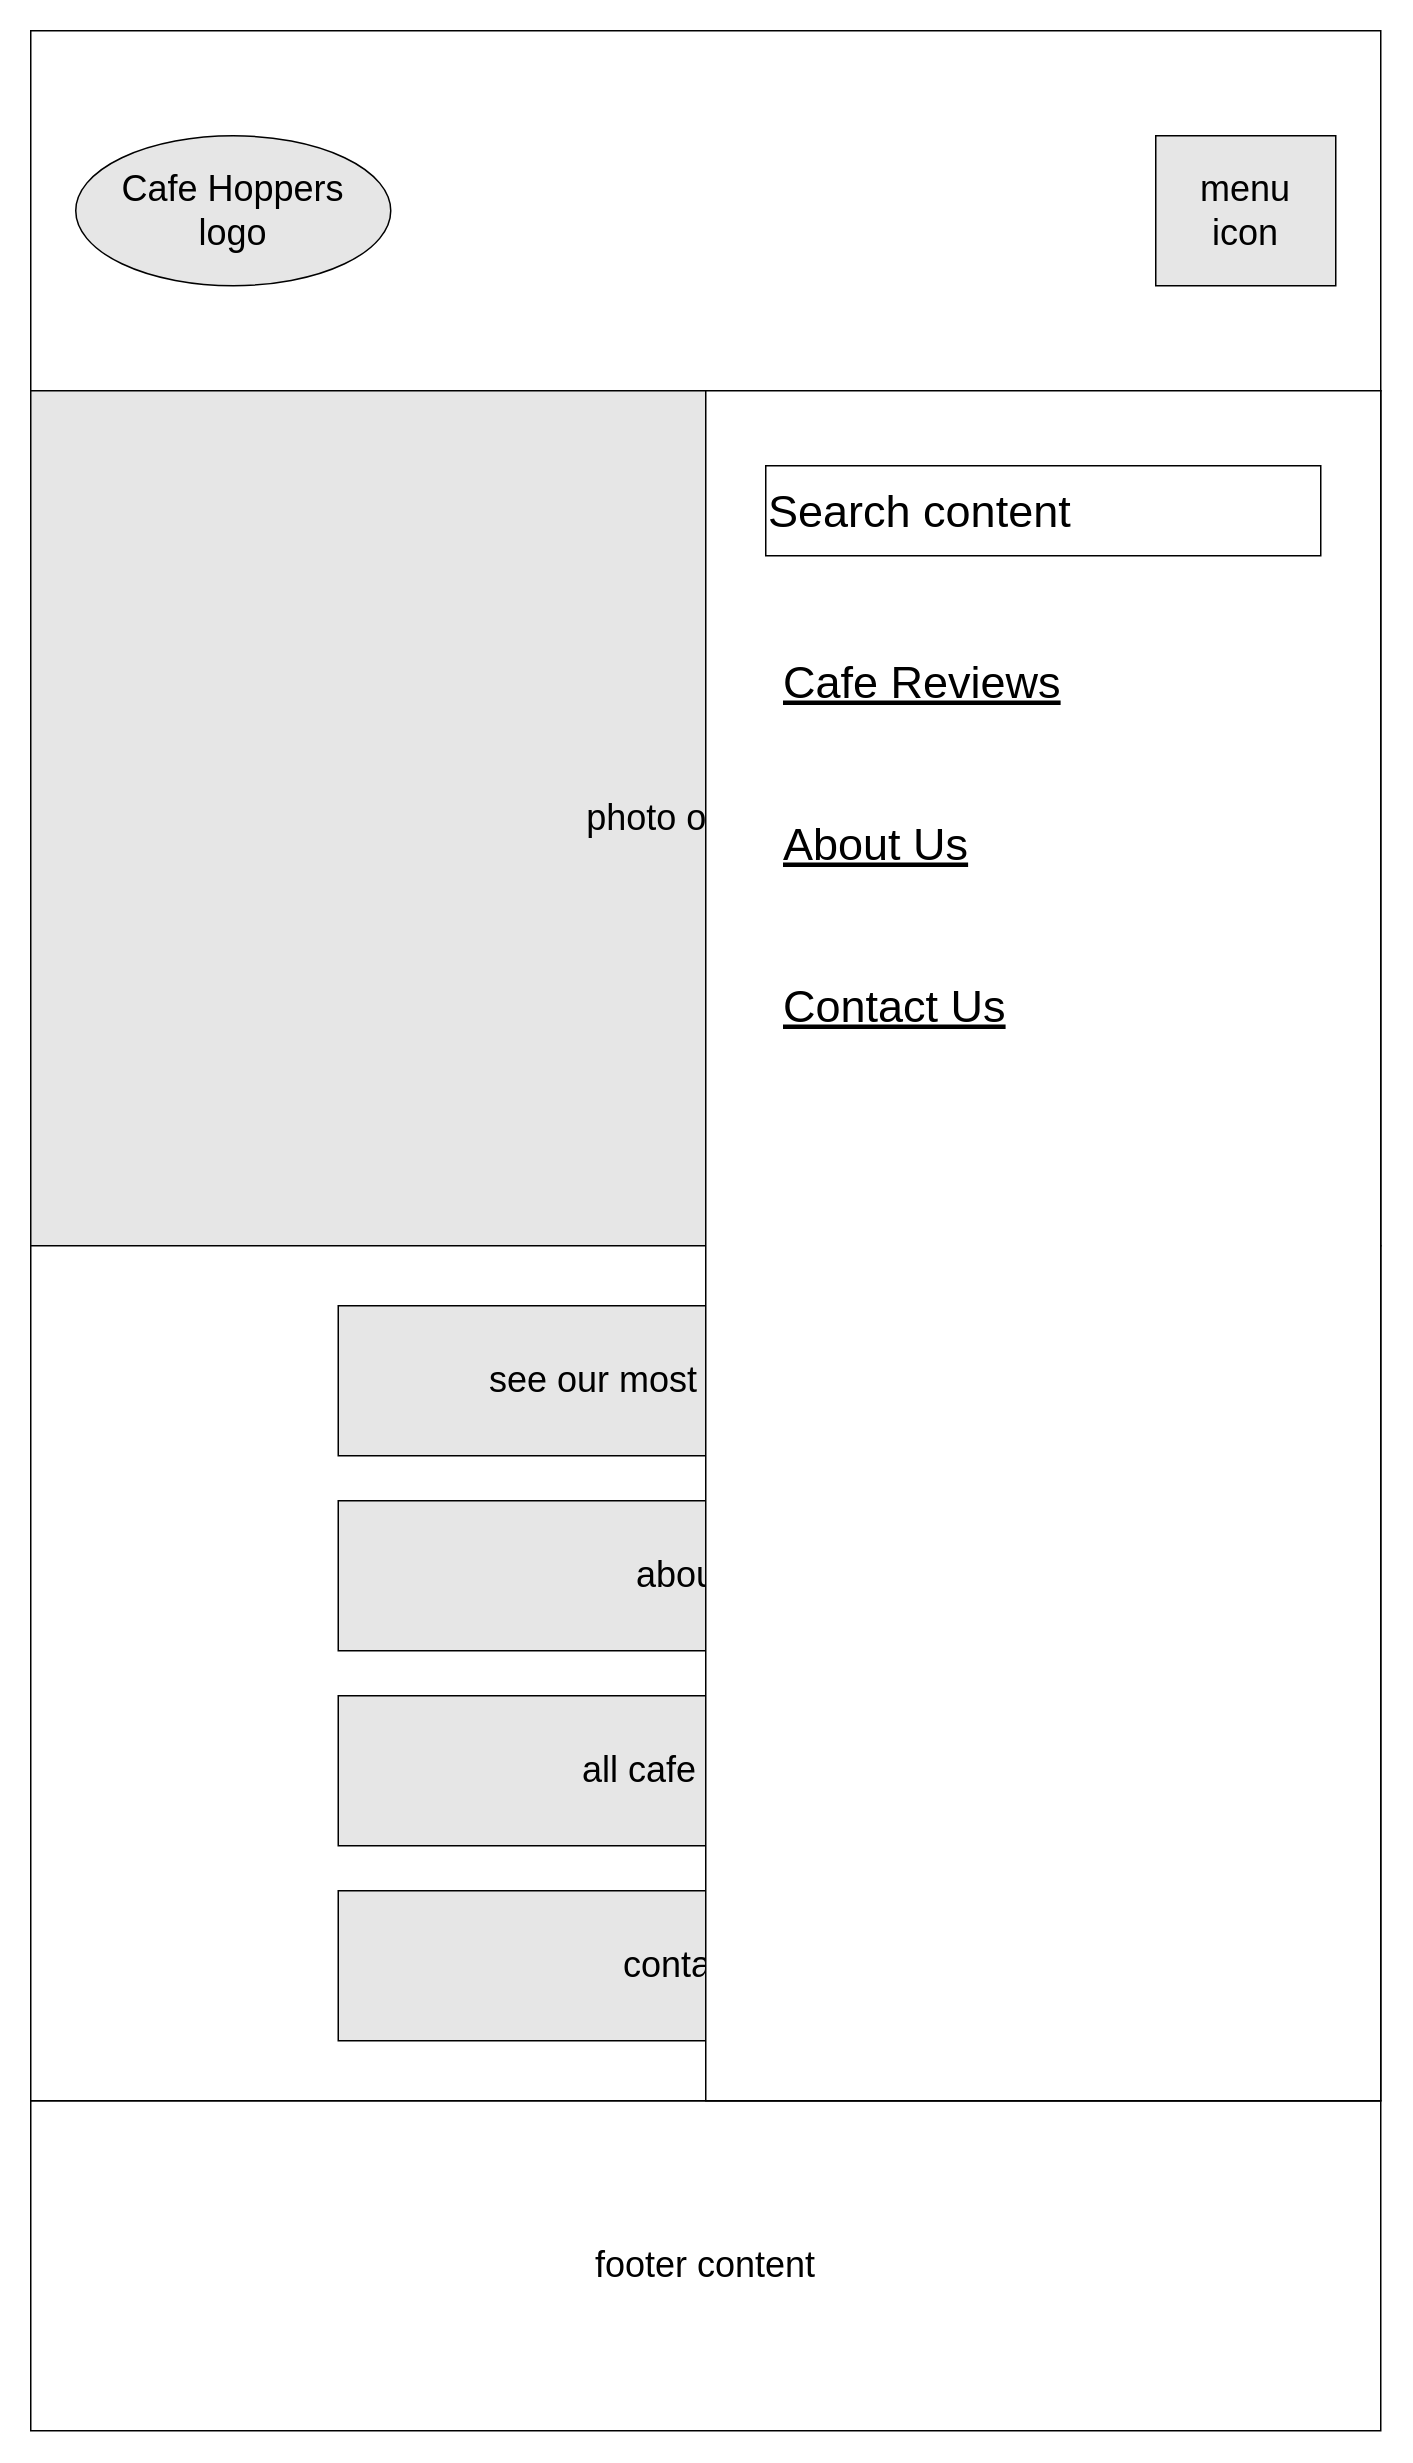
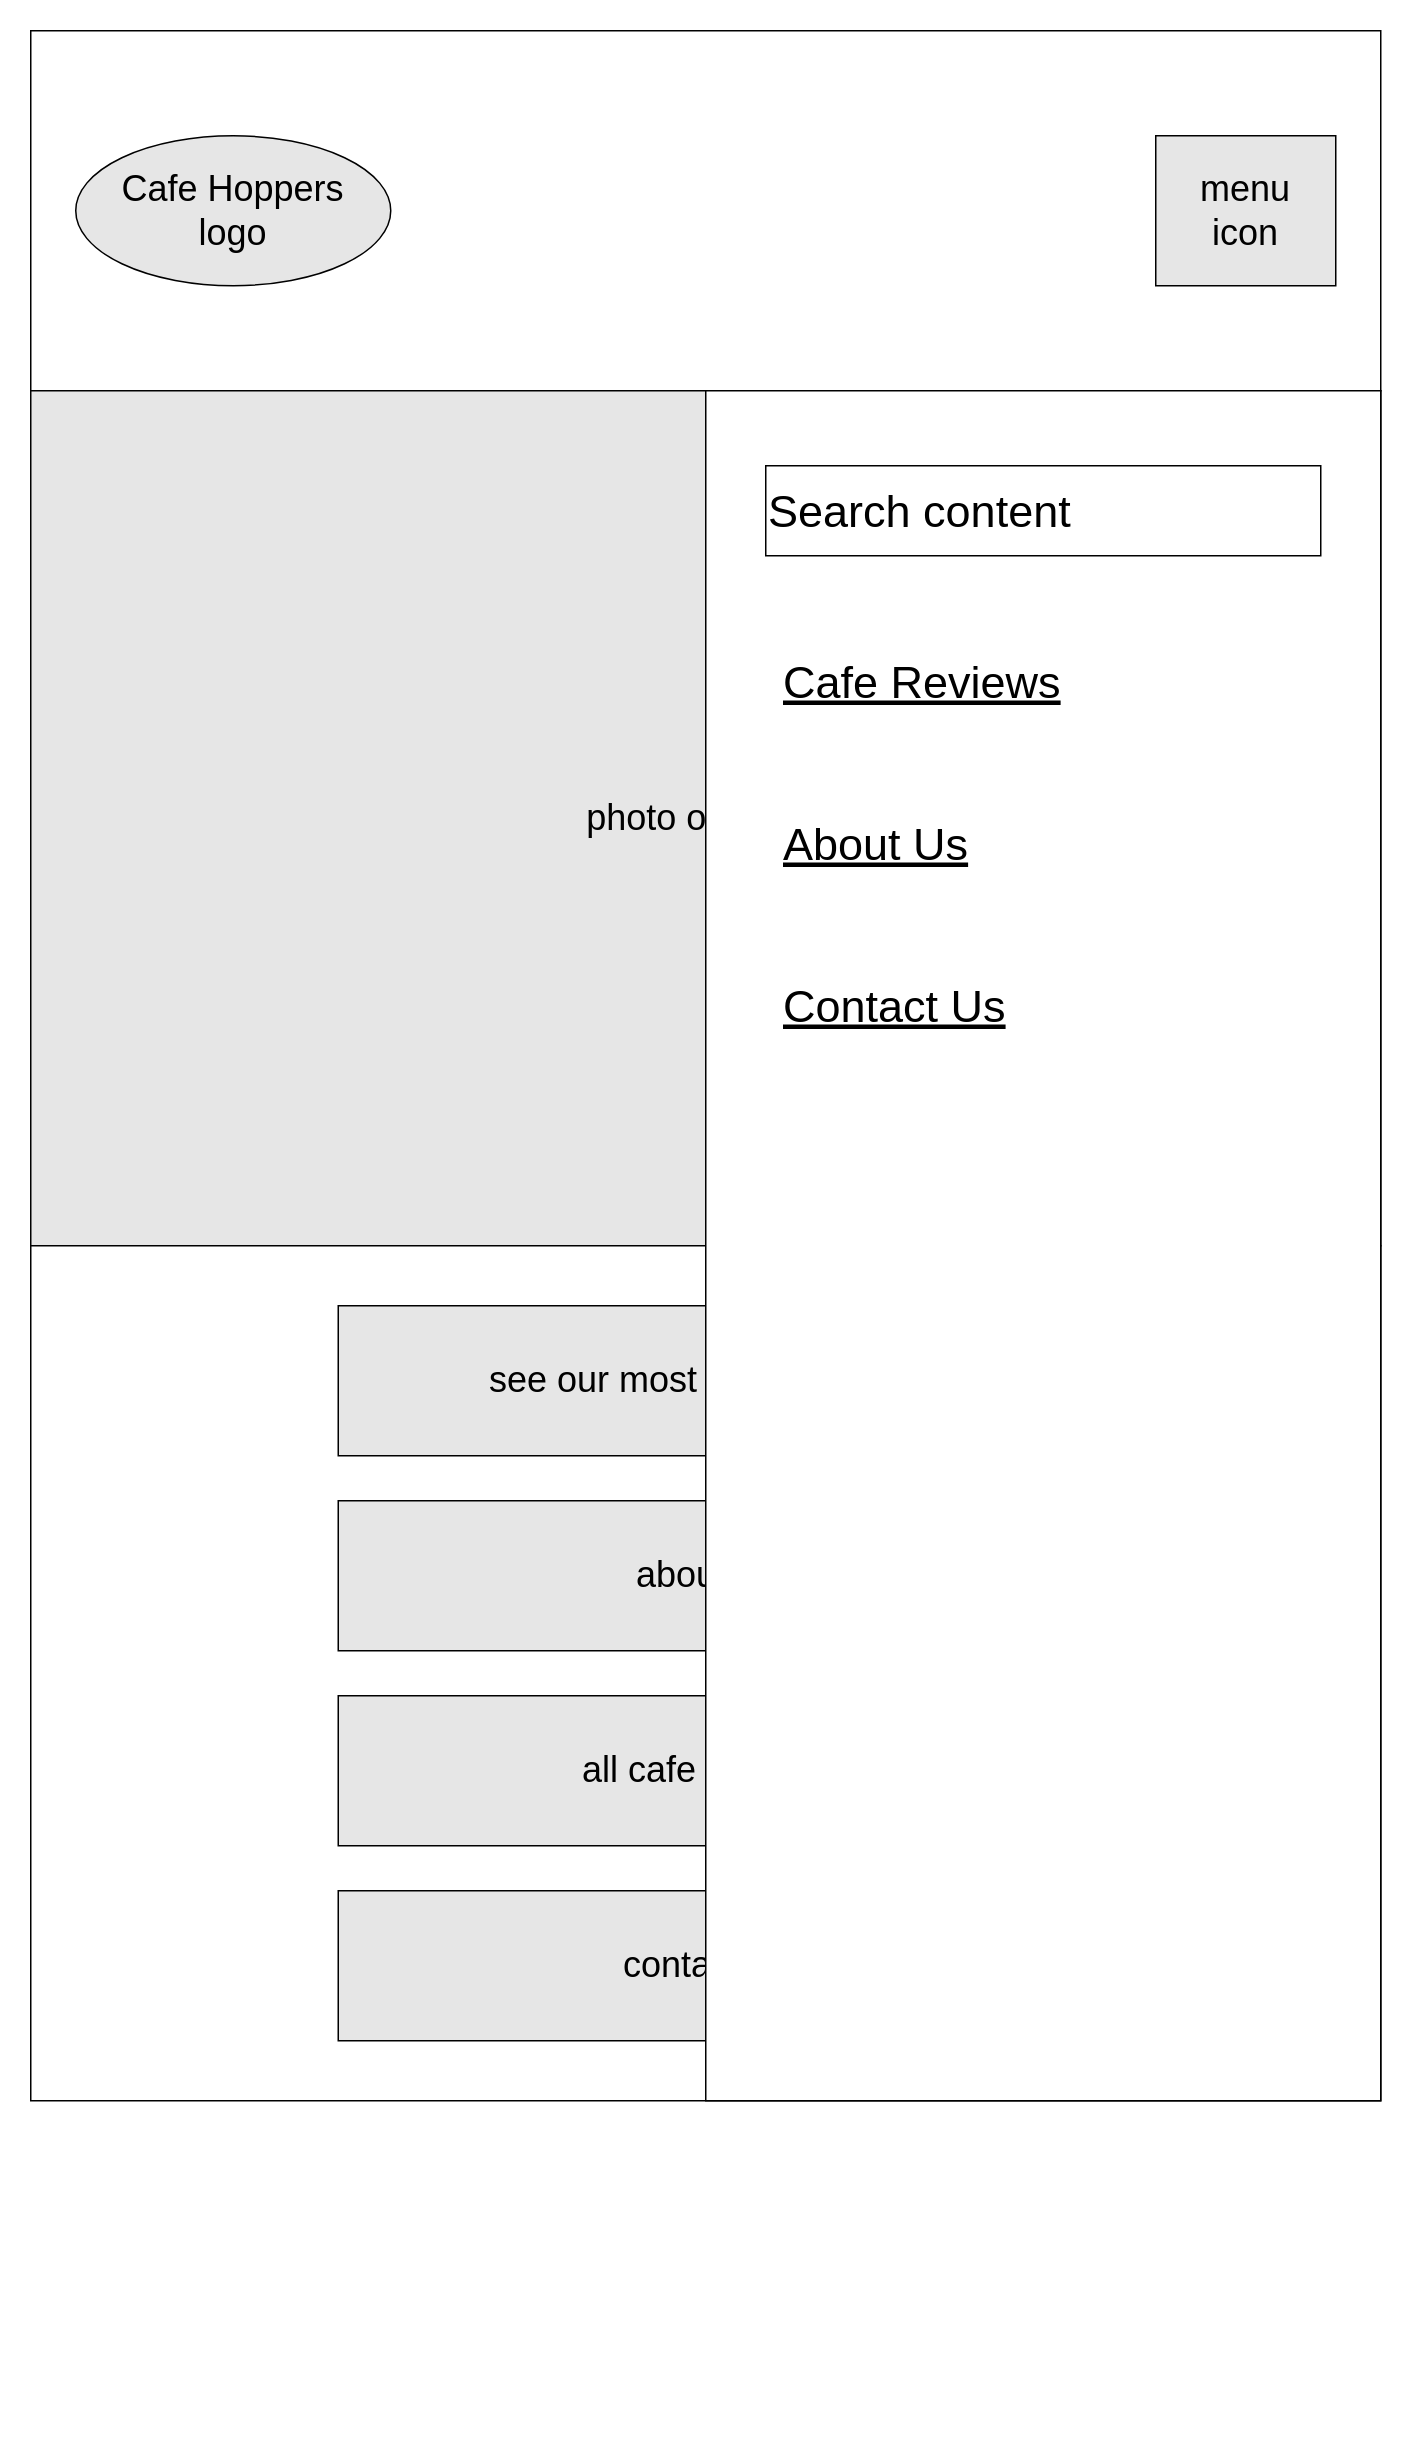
node "footer content": removed
